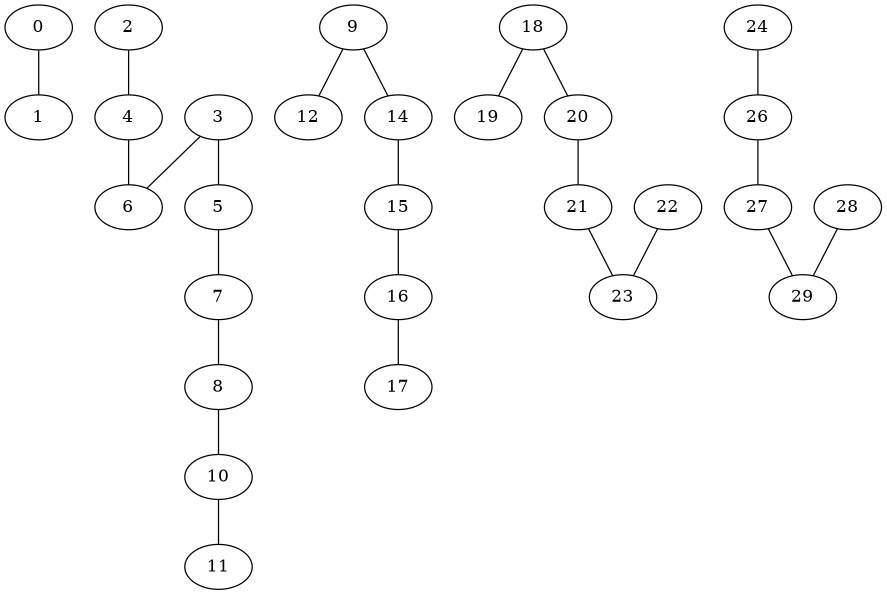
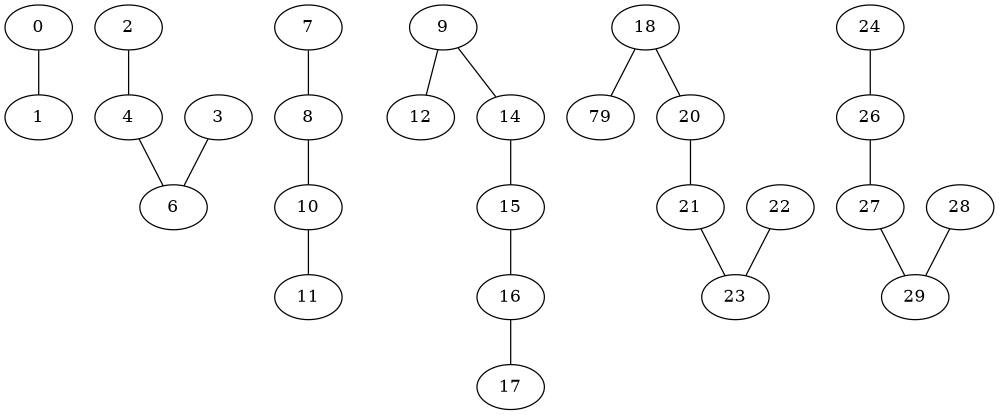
node "19": label "19" -> "79"
node "5": removed
